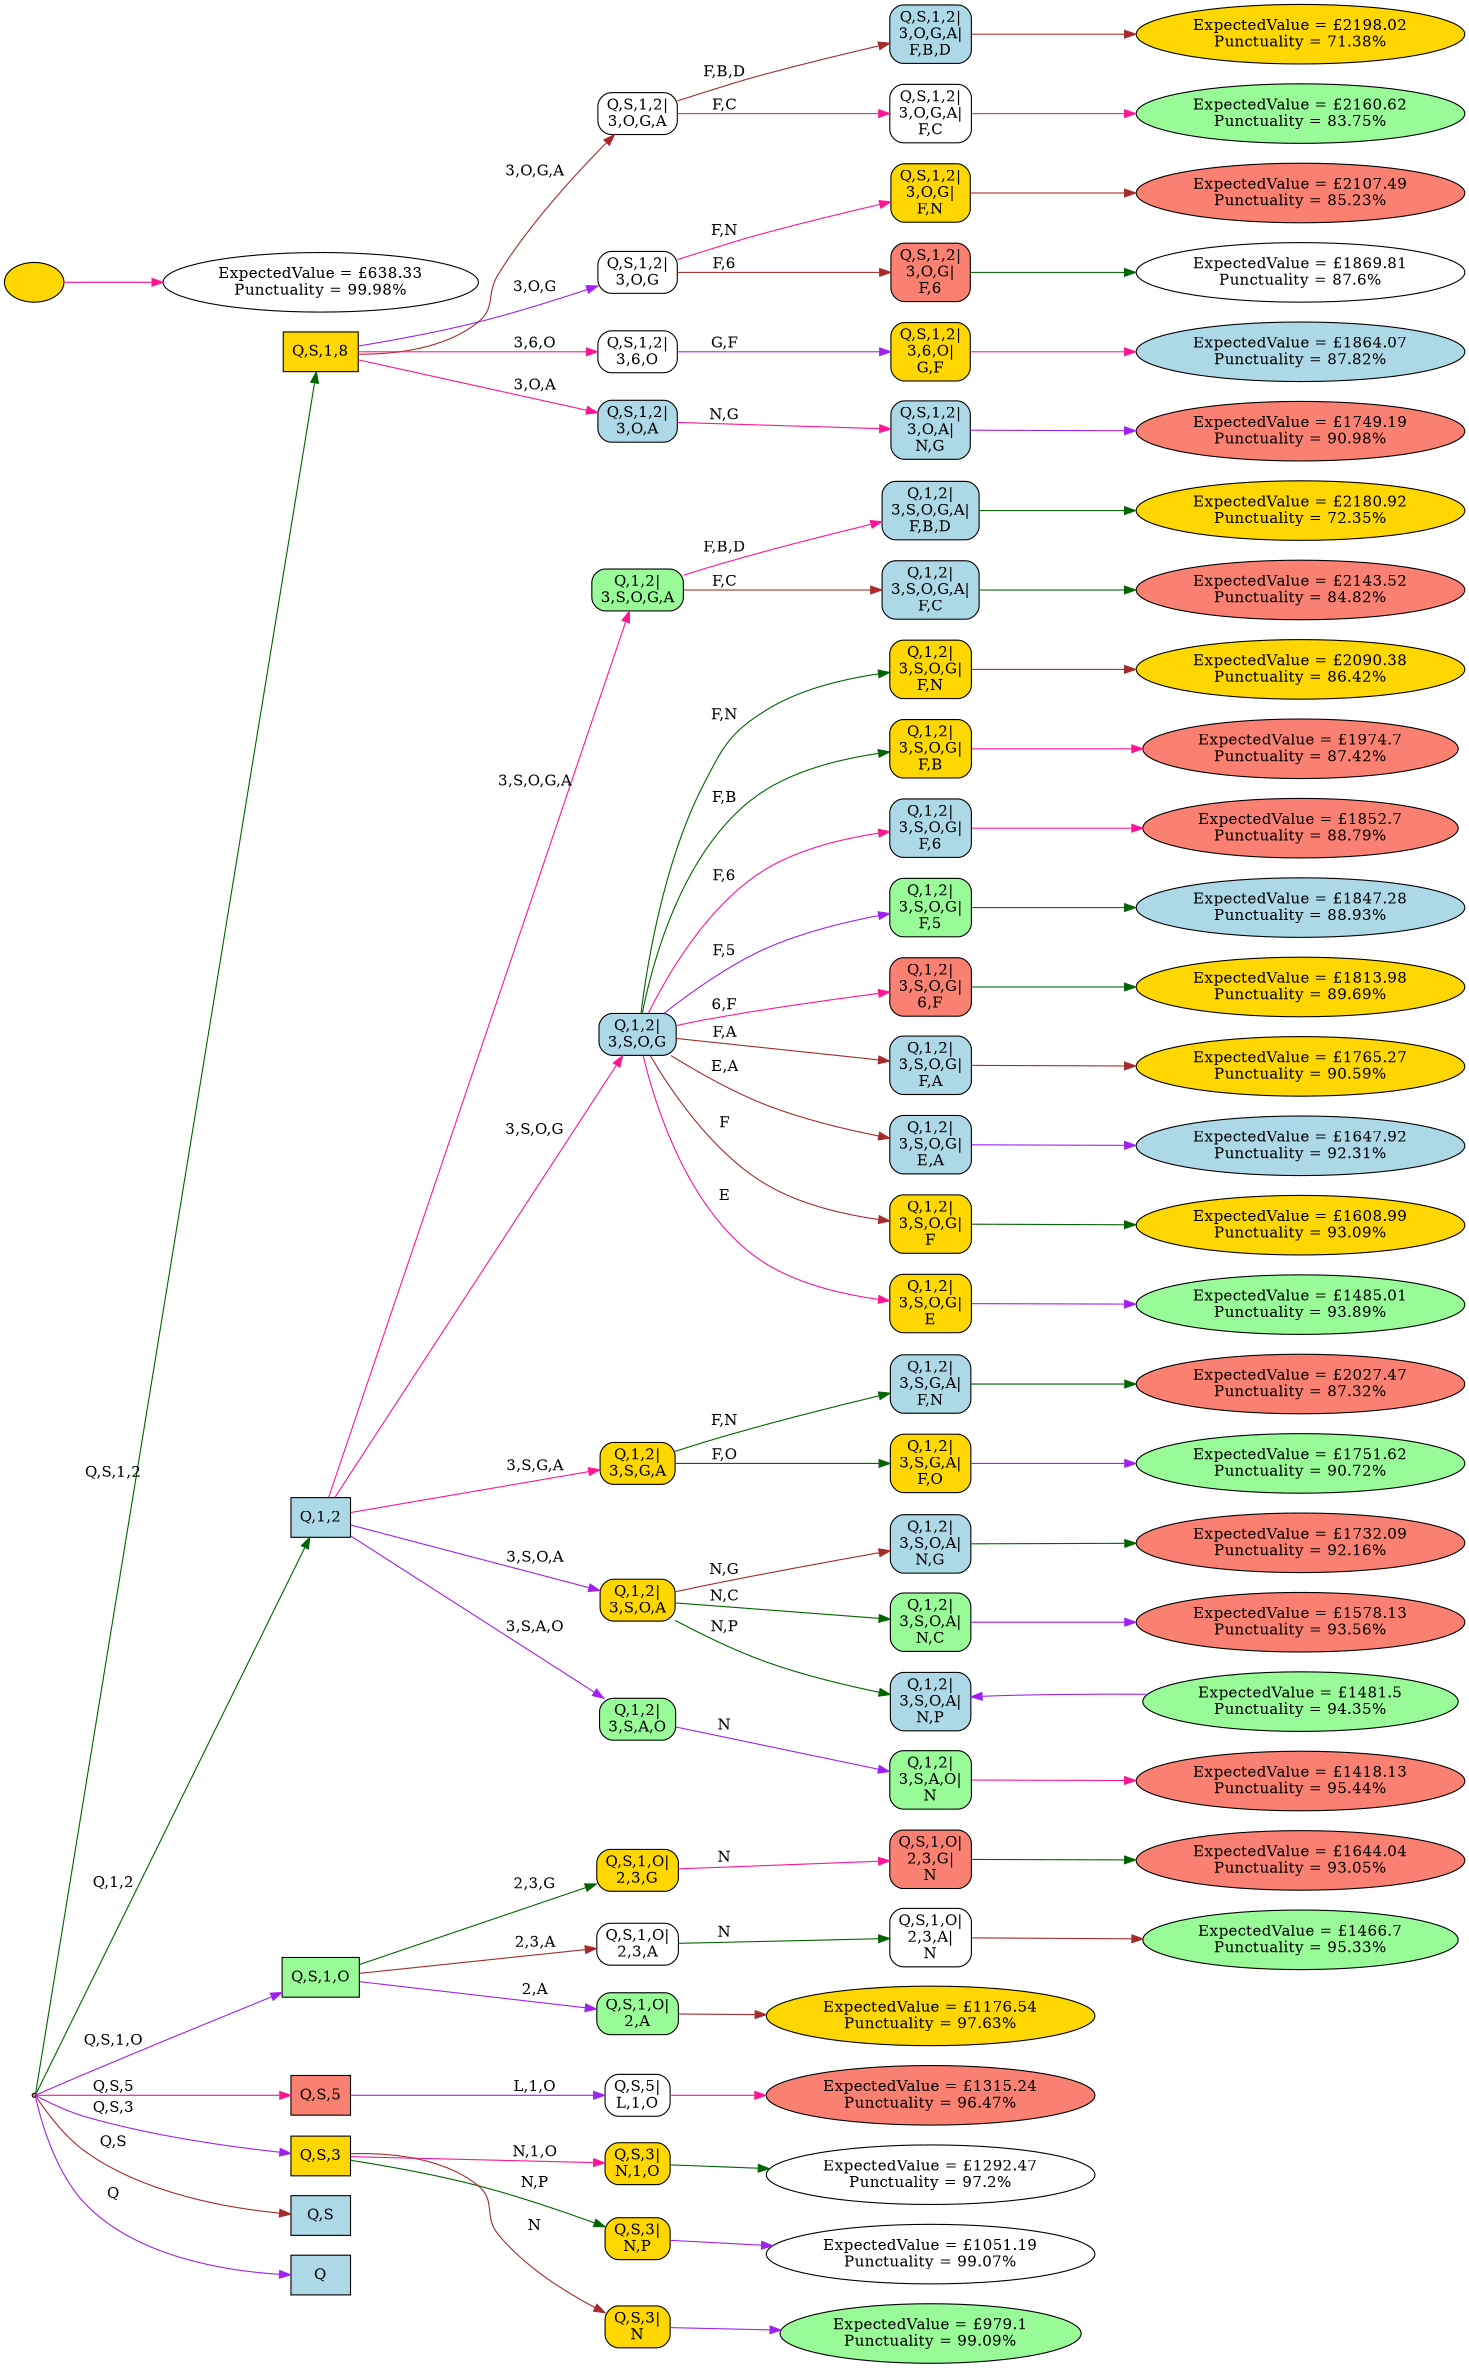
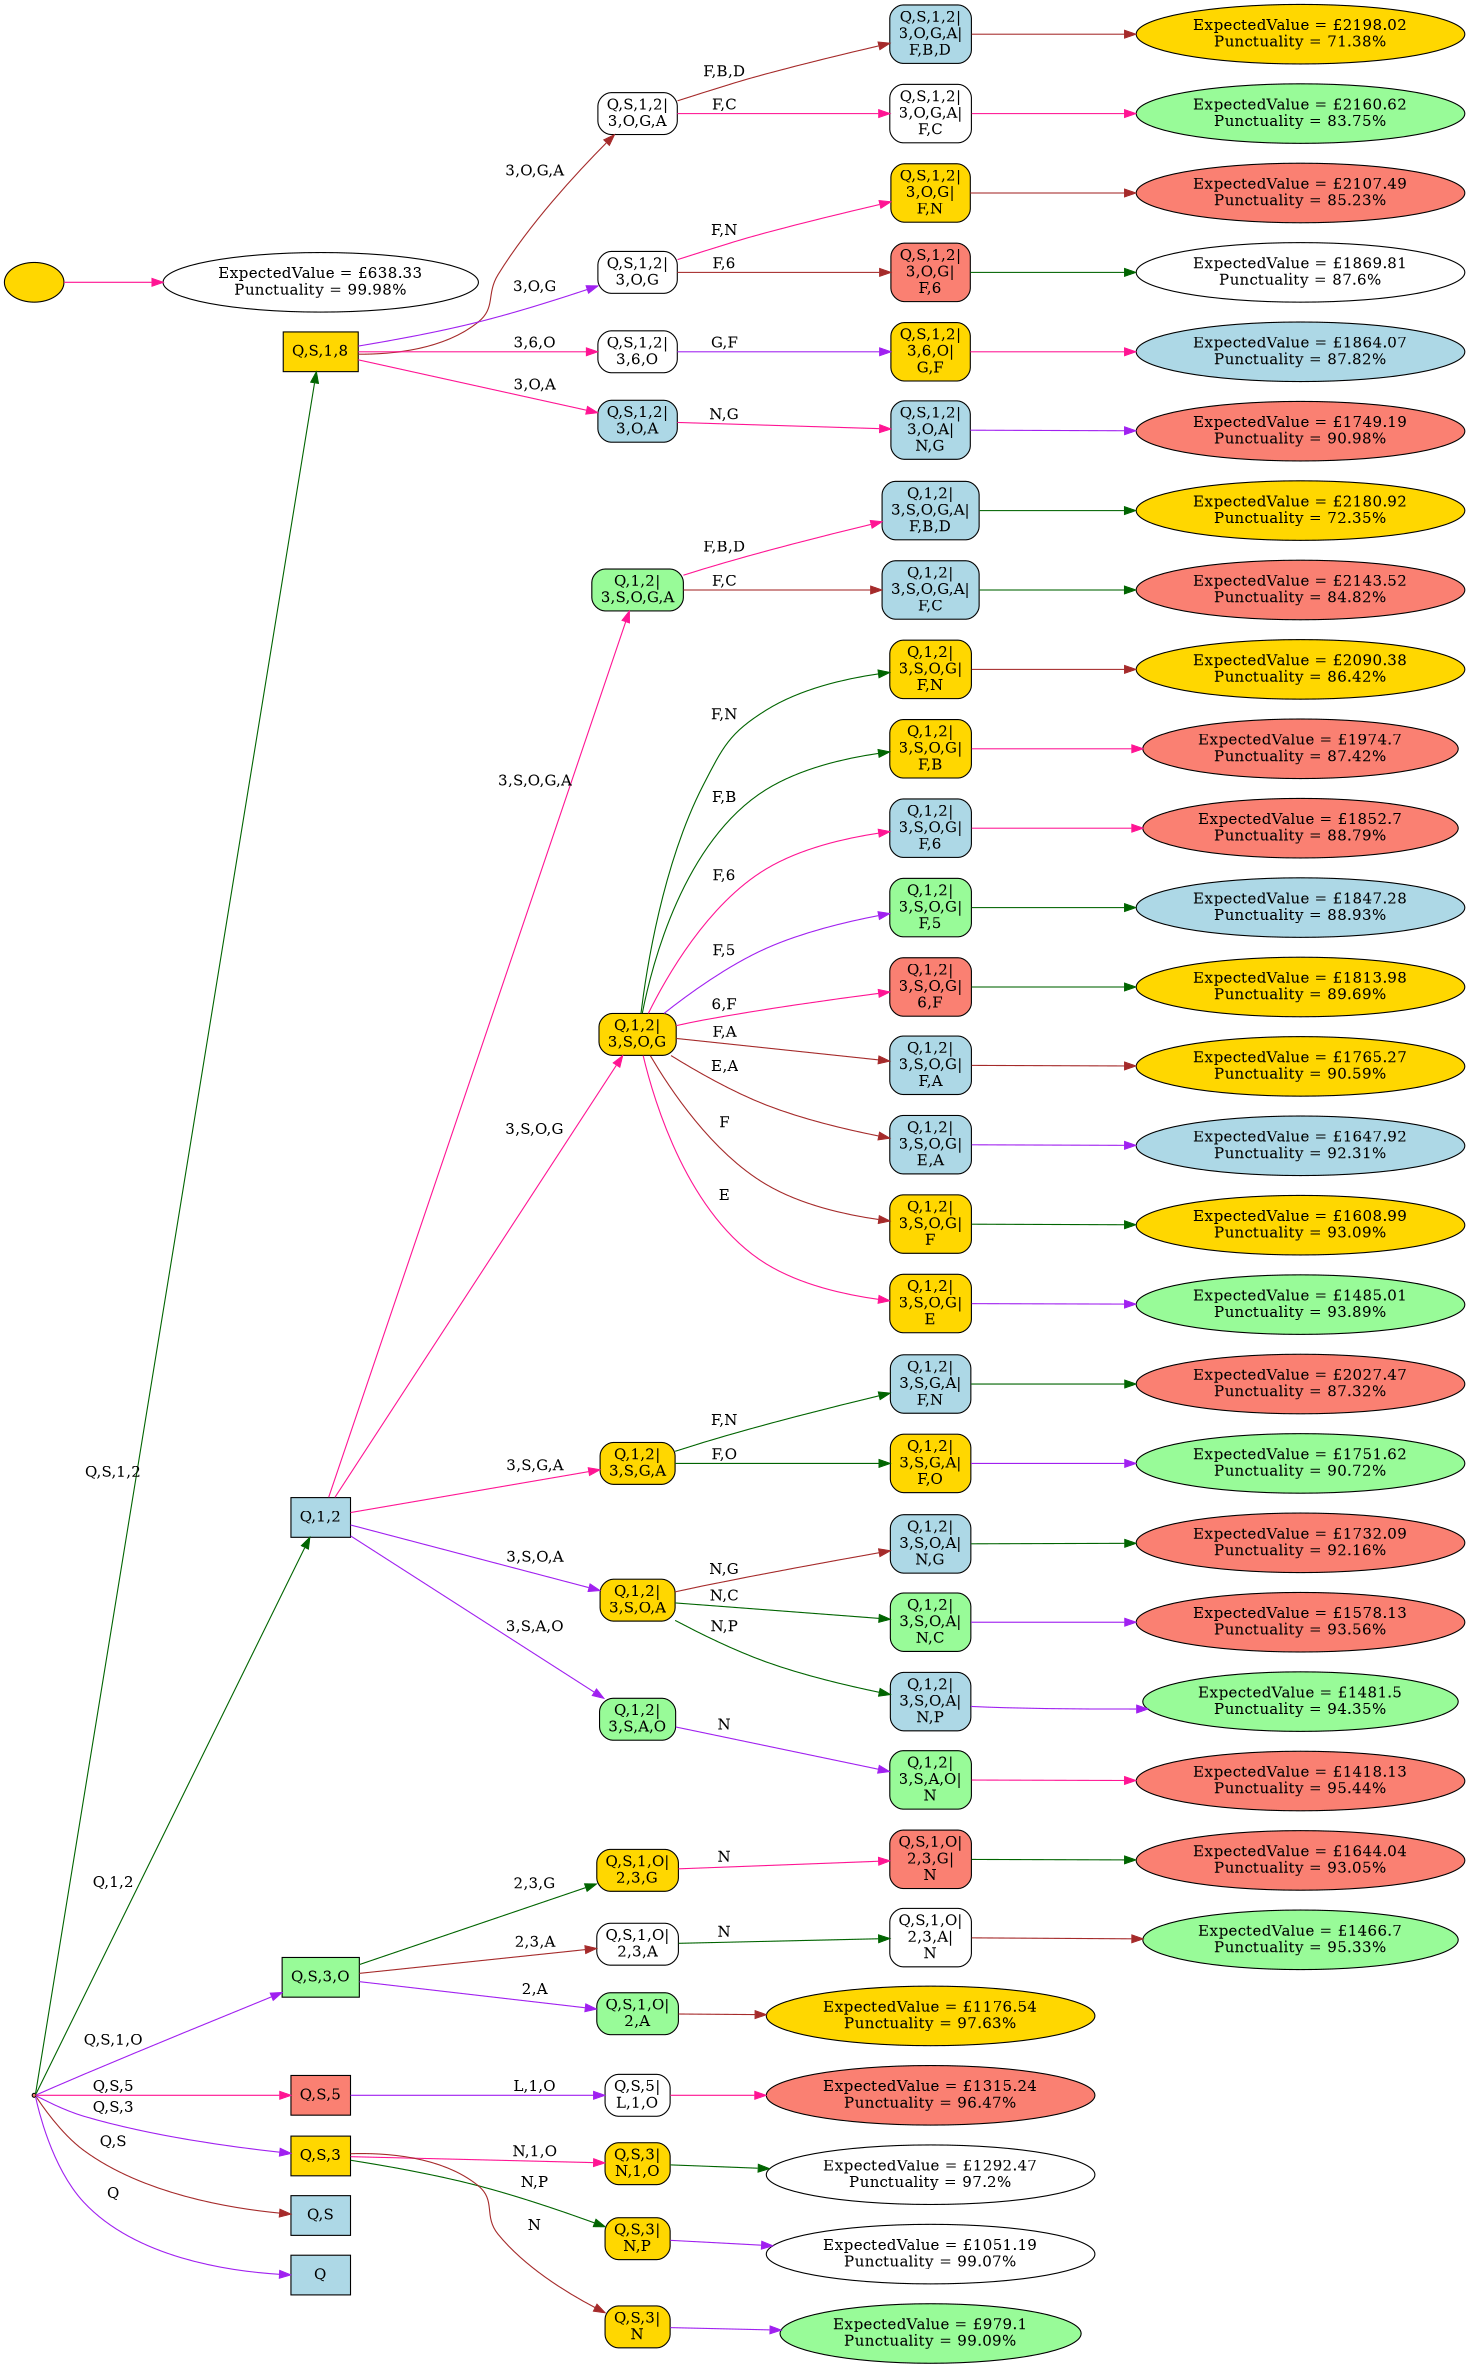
node "Q,1,2| 3,S,O,G": fillcolor lightblue -> gold
edge "ExpectedValue = £1481.5 Punctuality = 94.35%" -> "Q,1,2| 3,S,O,A| N,P": reversed
node "Q,S,1,O": label "Q,S,1,O" -> "Q,S,3,O"
